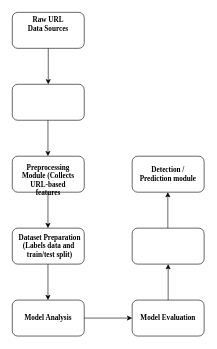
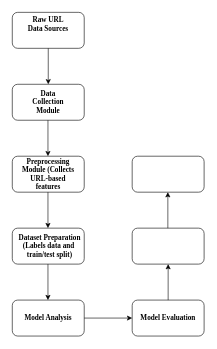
node "Data Collection Module": added
node "Detection / Prediction module": removed
node "Preprocessing Module (Collects URL-based features": moved (48, 180) -> (48, 174)
